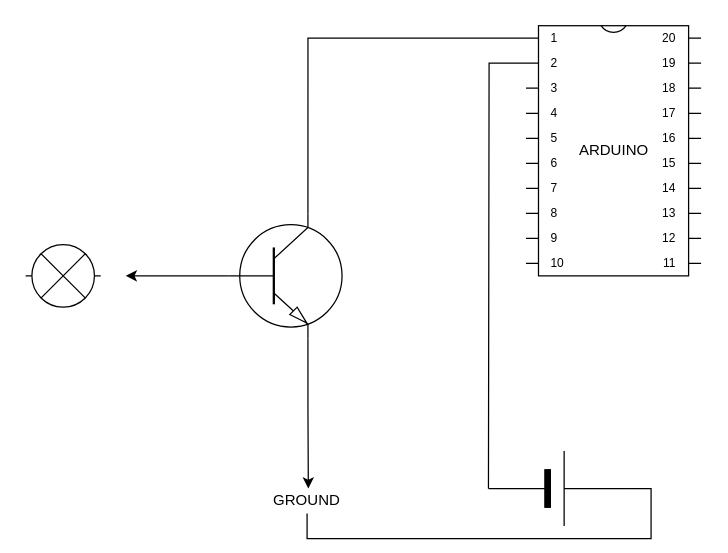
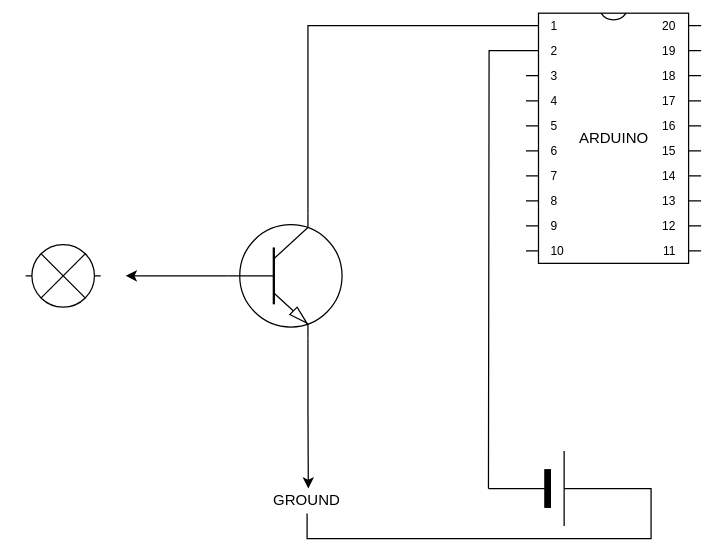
node "ARDUINO": moved (613, 151) -> (613, 138)
